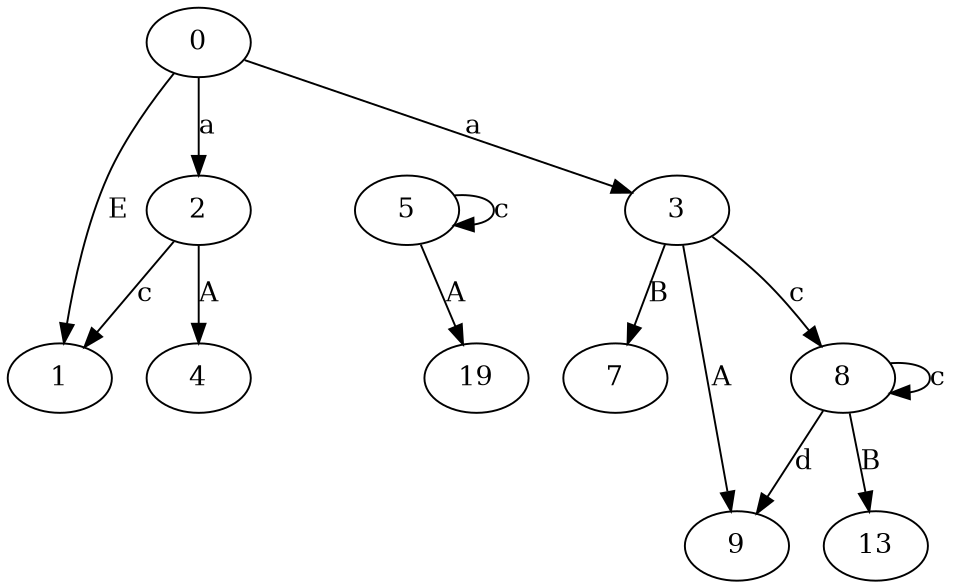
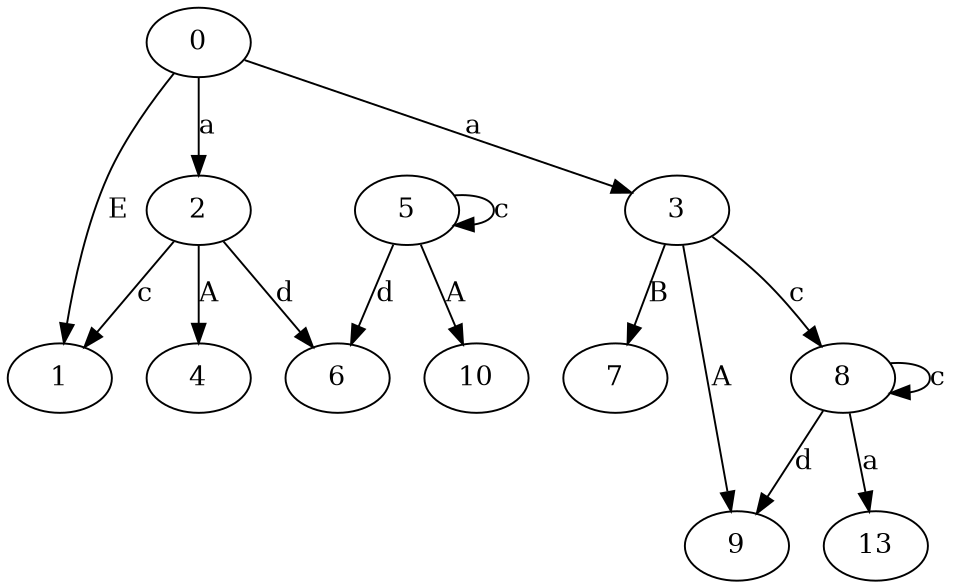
node "6": added
node "19": label "19" -> "10"
edge "8" -> "13": label "B" -> "a"
